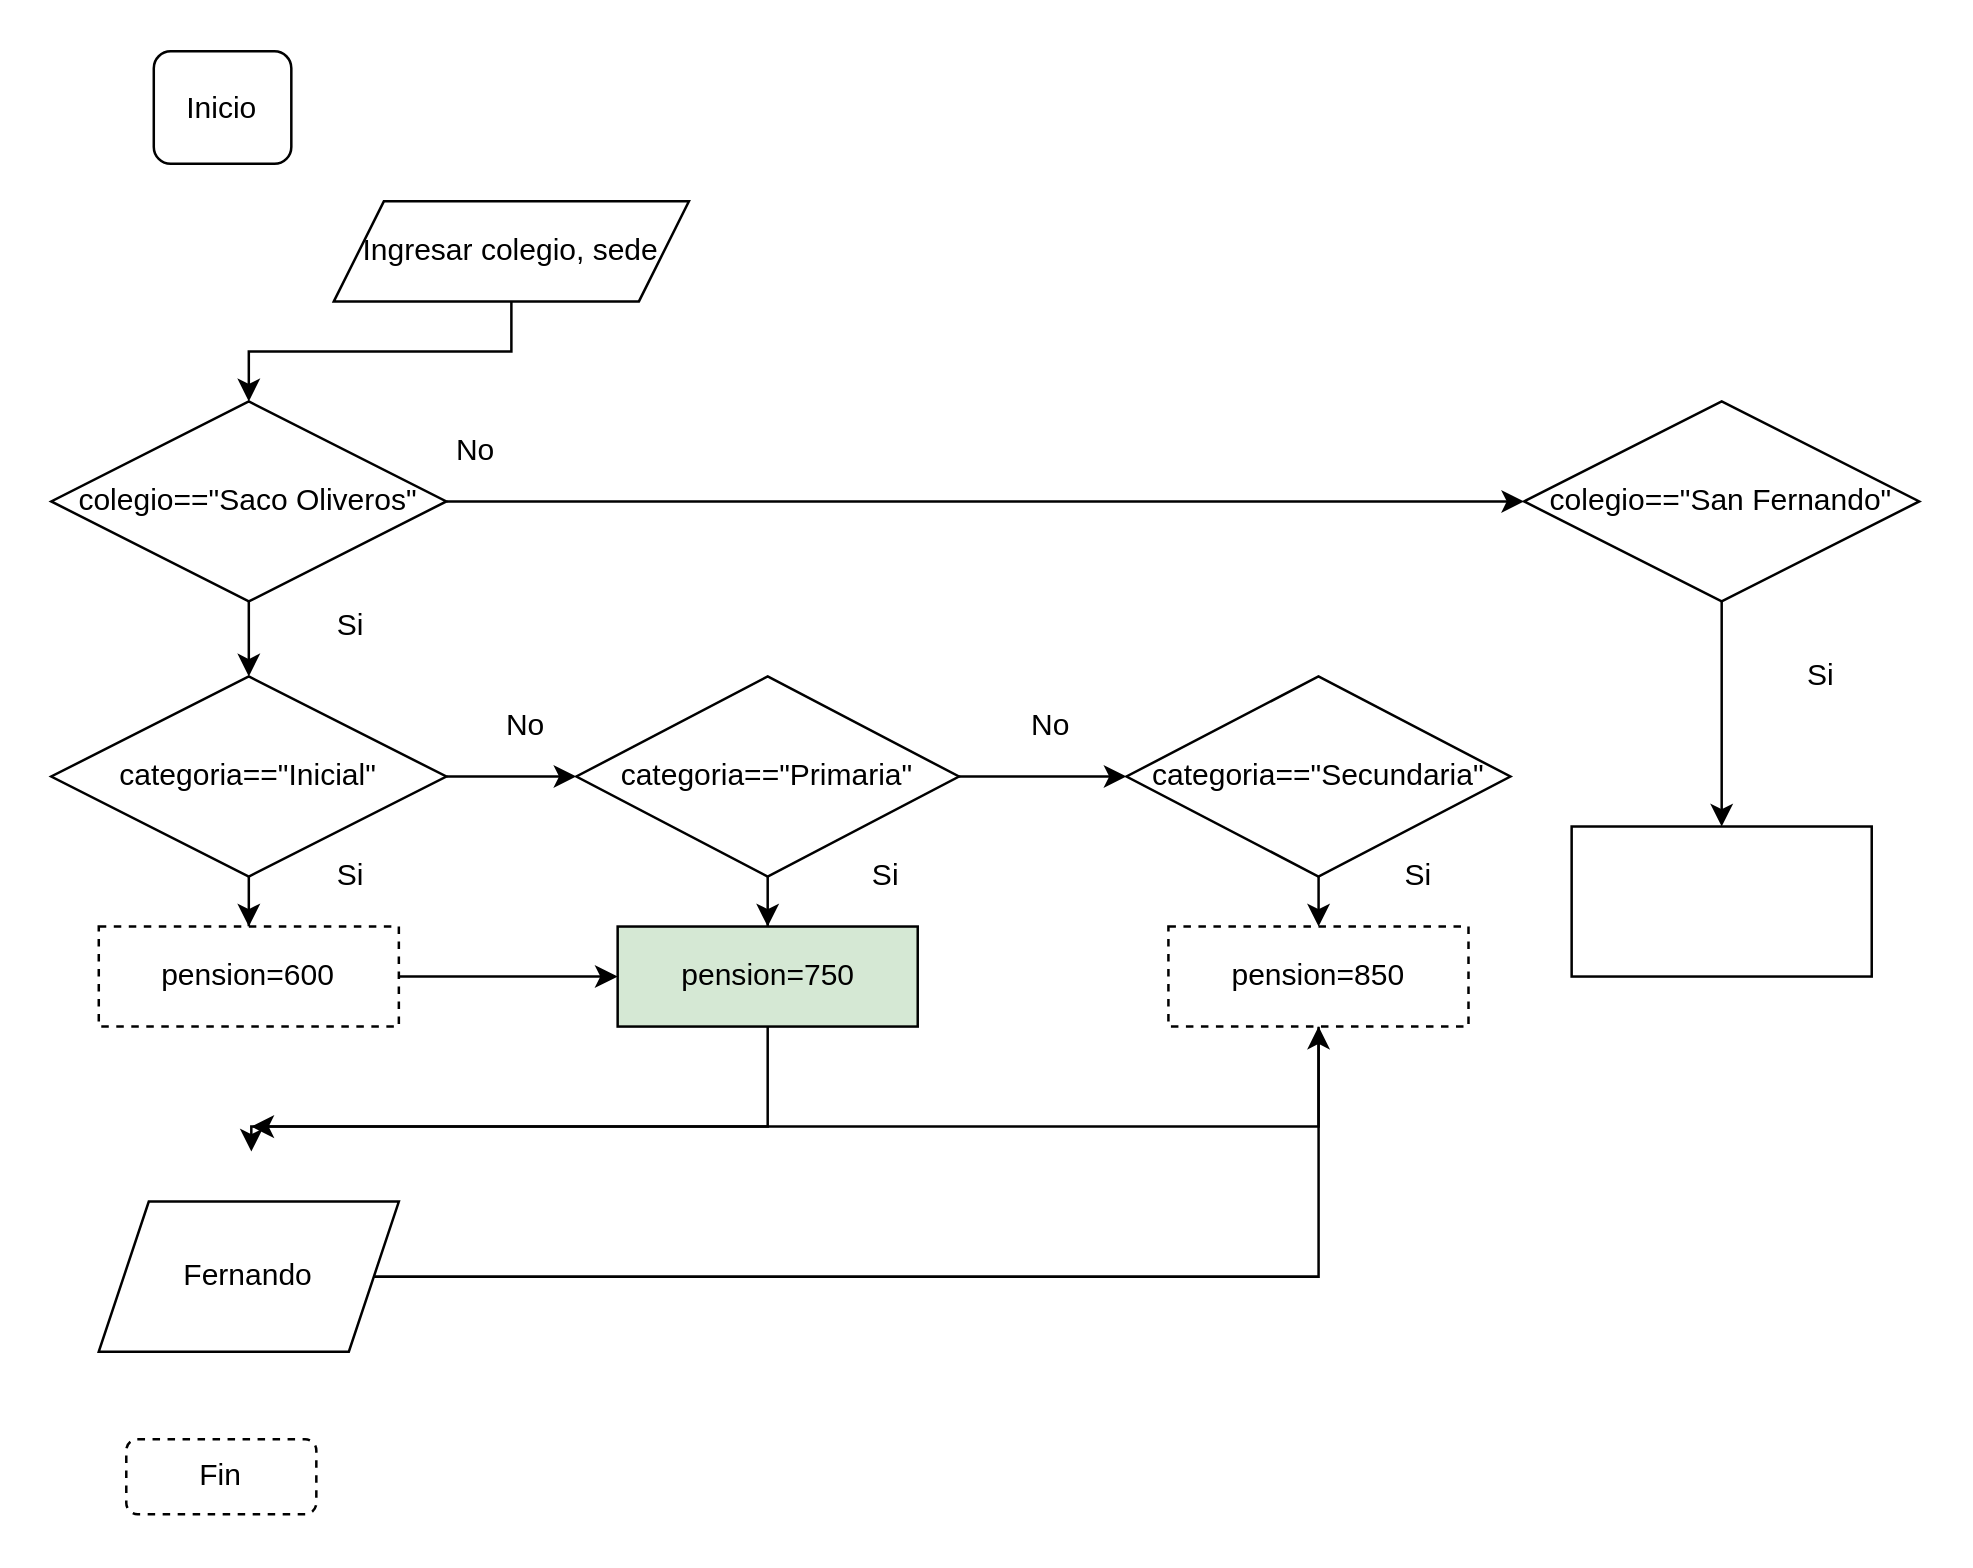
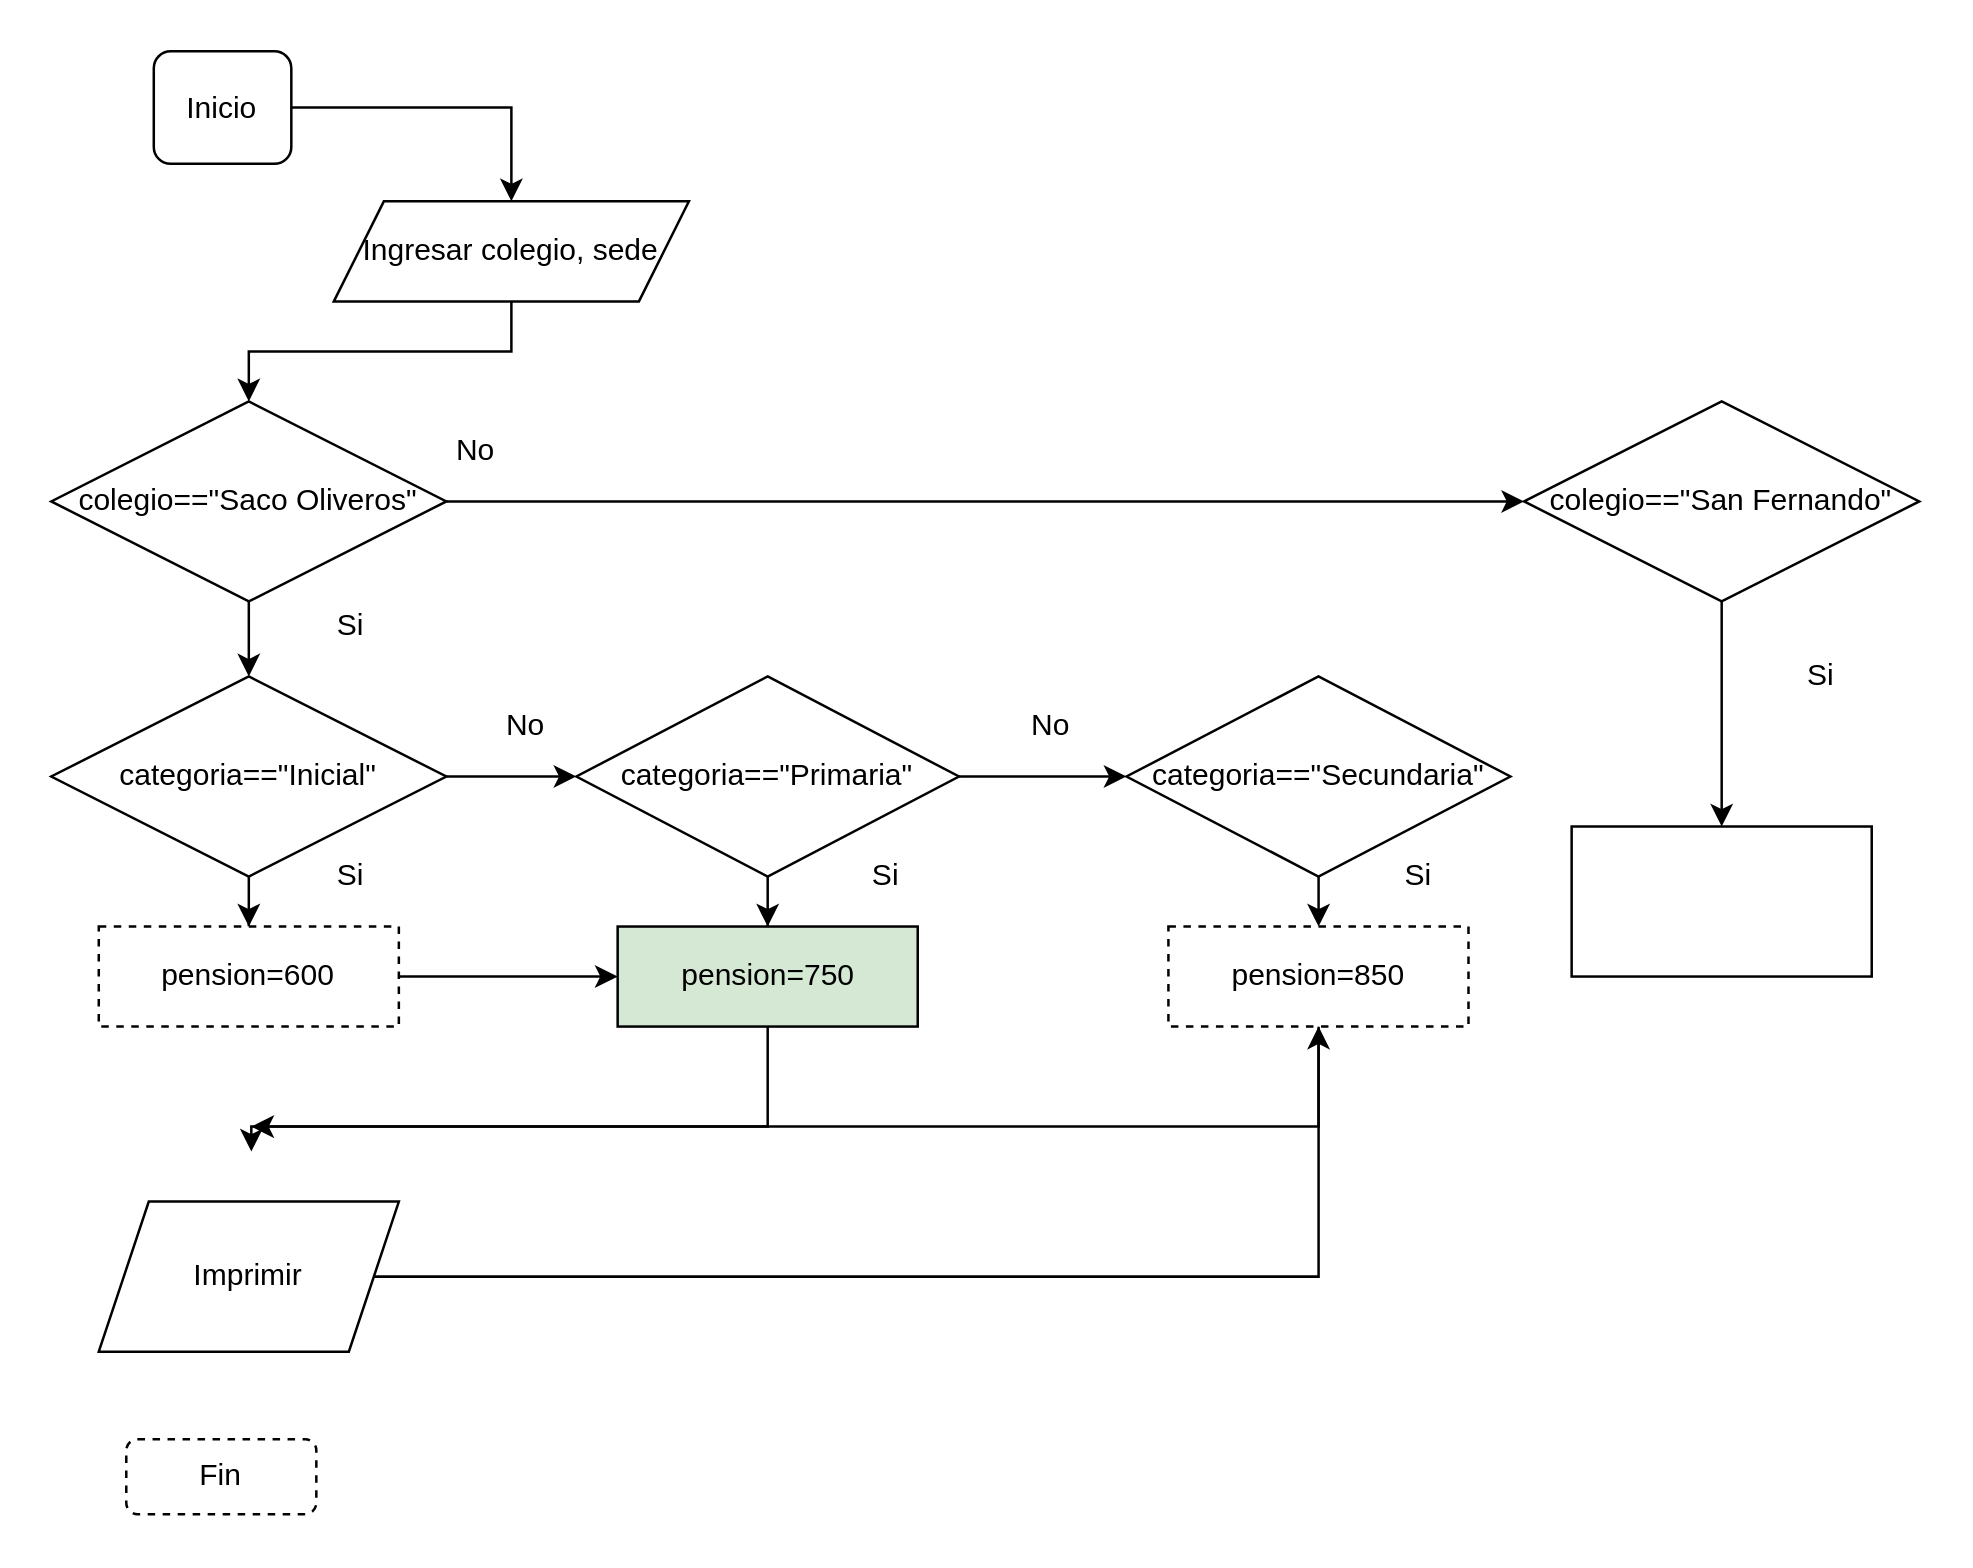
edge "Inicio" -> "Ingresar colegio, sede": added
node "Fernando": label "Fernando" -> "Imprimir"
